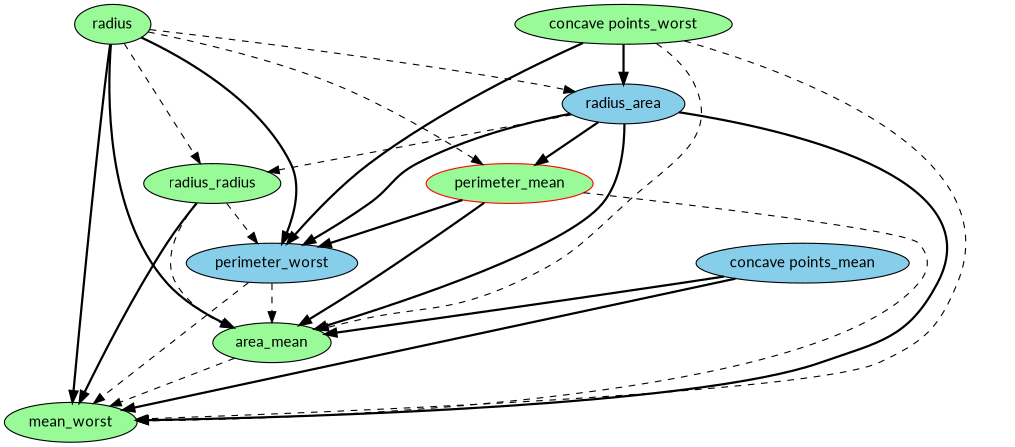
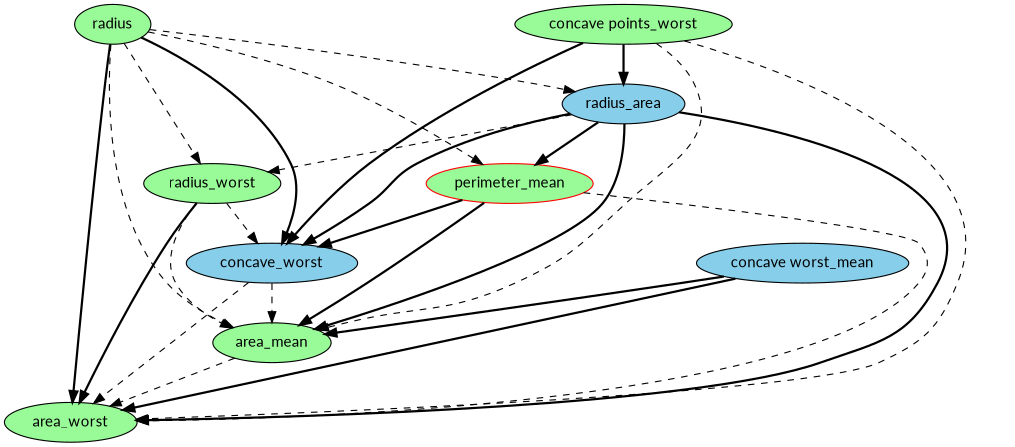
node "radius_radius": label "radius_radius" -> "radius_worst"
edge "radius" -> "area_mean": style bold -> dashed
node "perimeter_worst": label "perimeter_worst" -> "concave_worst"
node "concave points_mean": label "concave points_mean" -> "concave worst_mean"
node "mean_worst": label "mean_worst" -> "area_worst"
